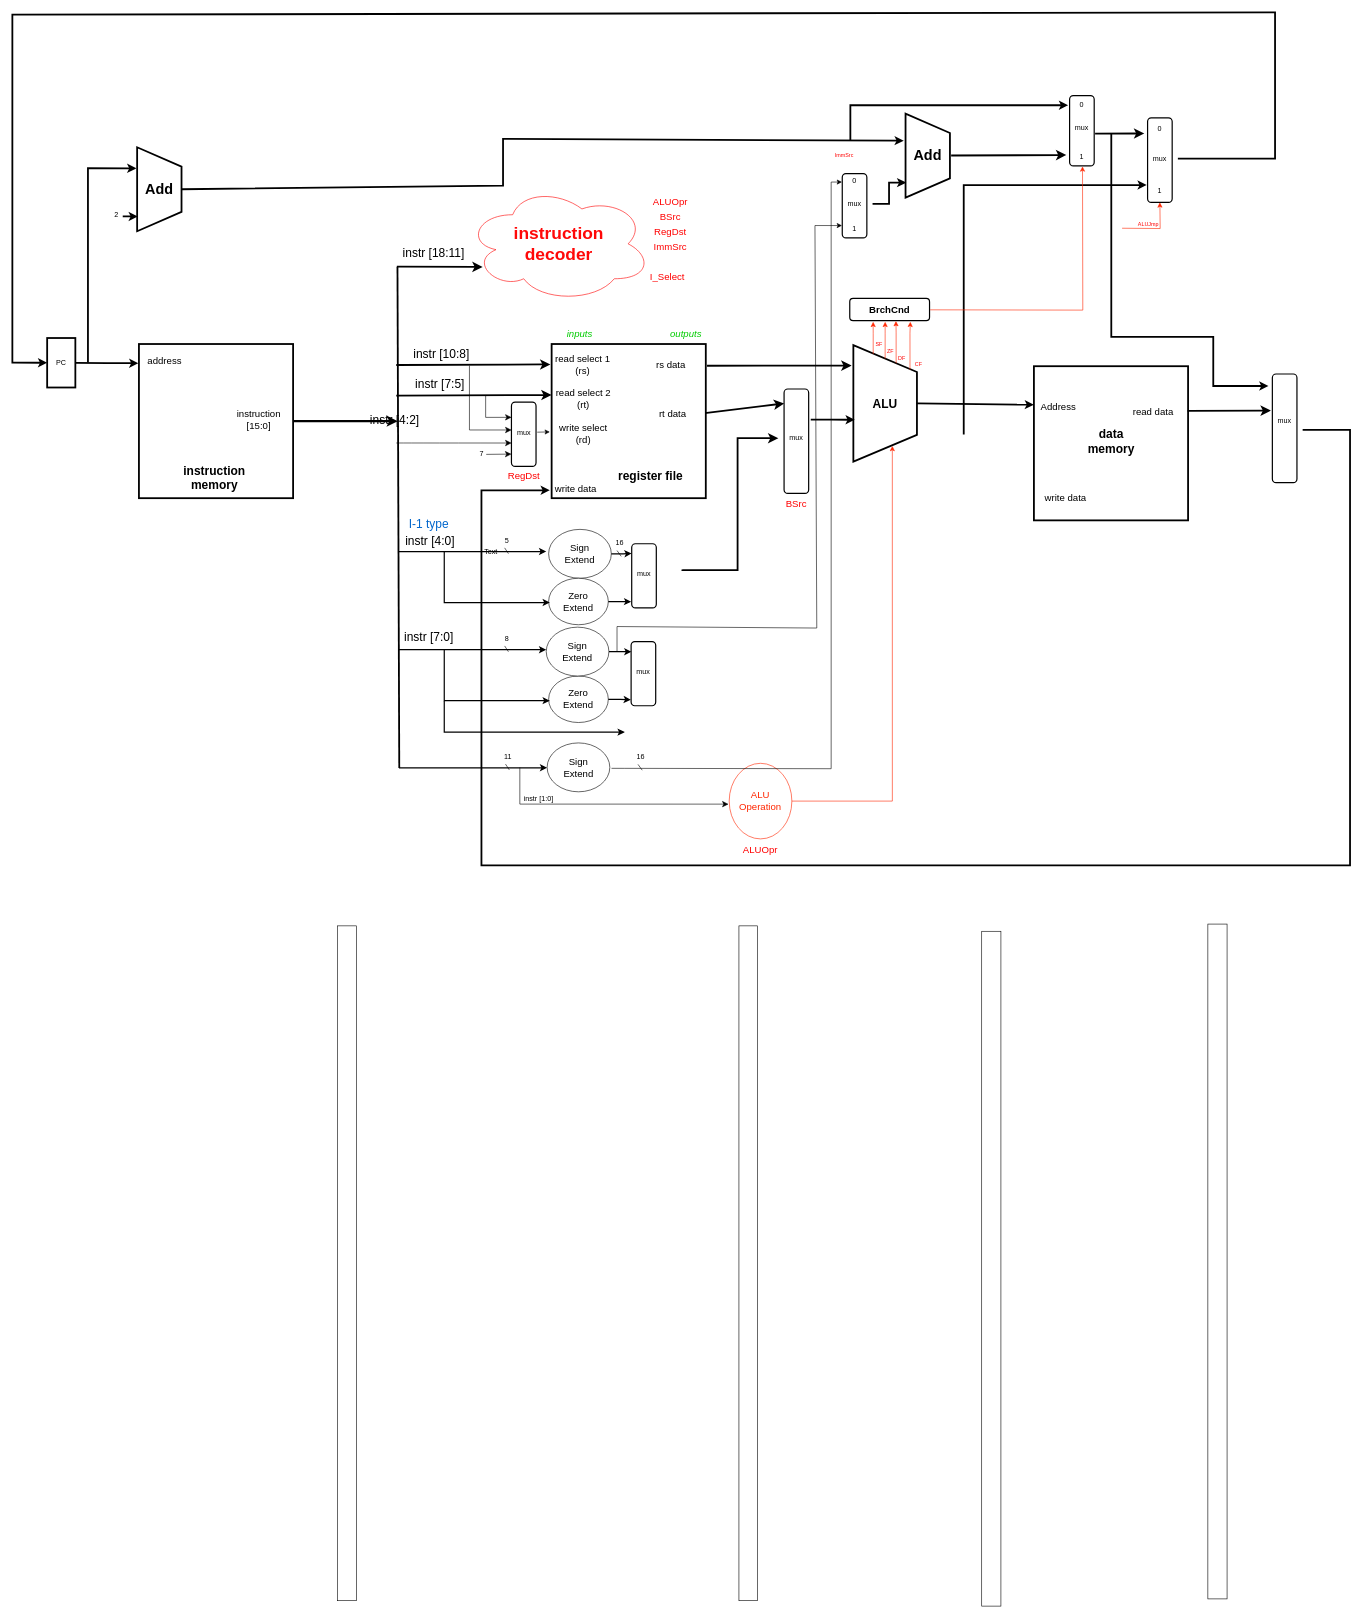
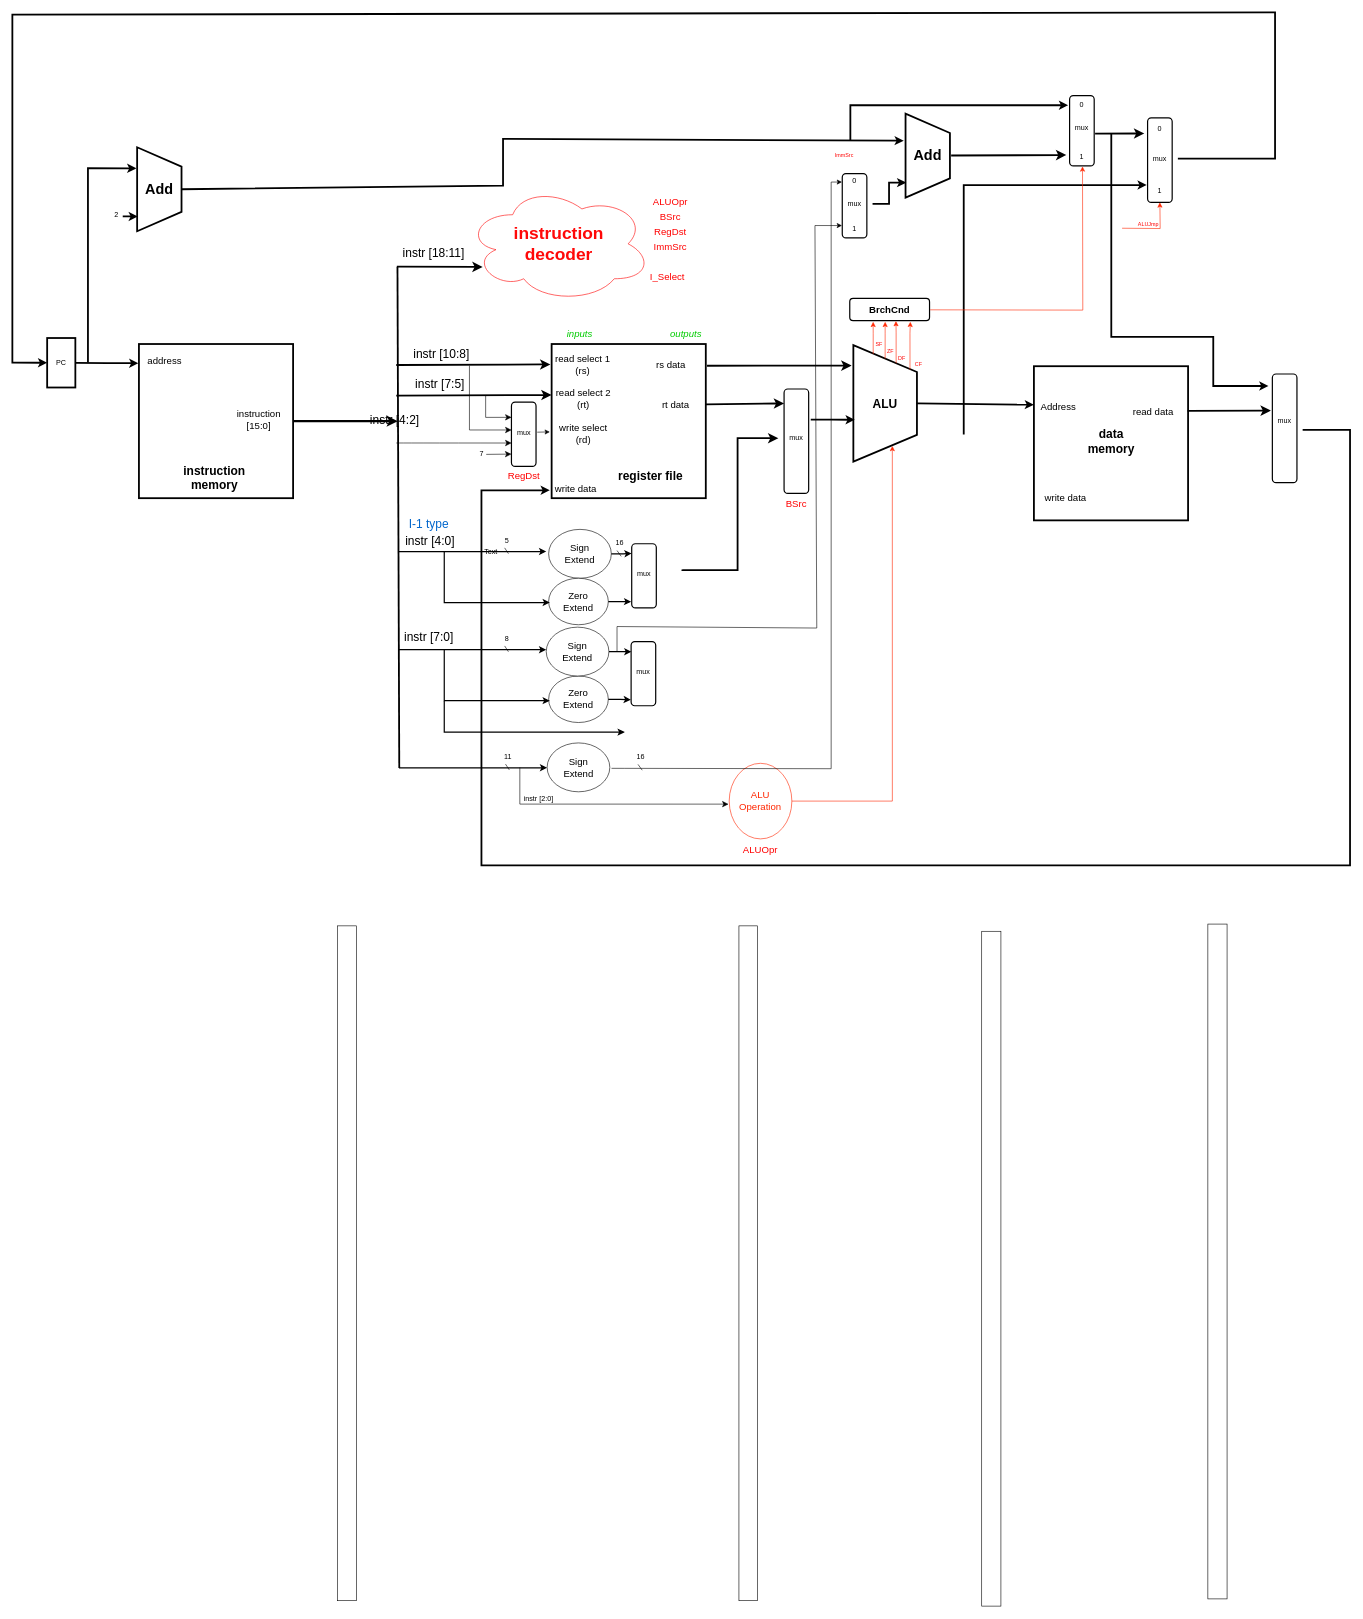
node "rt data": moved (673, 413) -> (676, 404)
node "instr [1:0]": label "instr [1:0]" -> "instr [2:0]"
